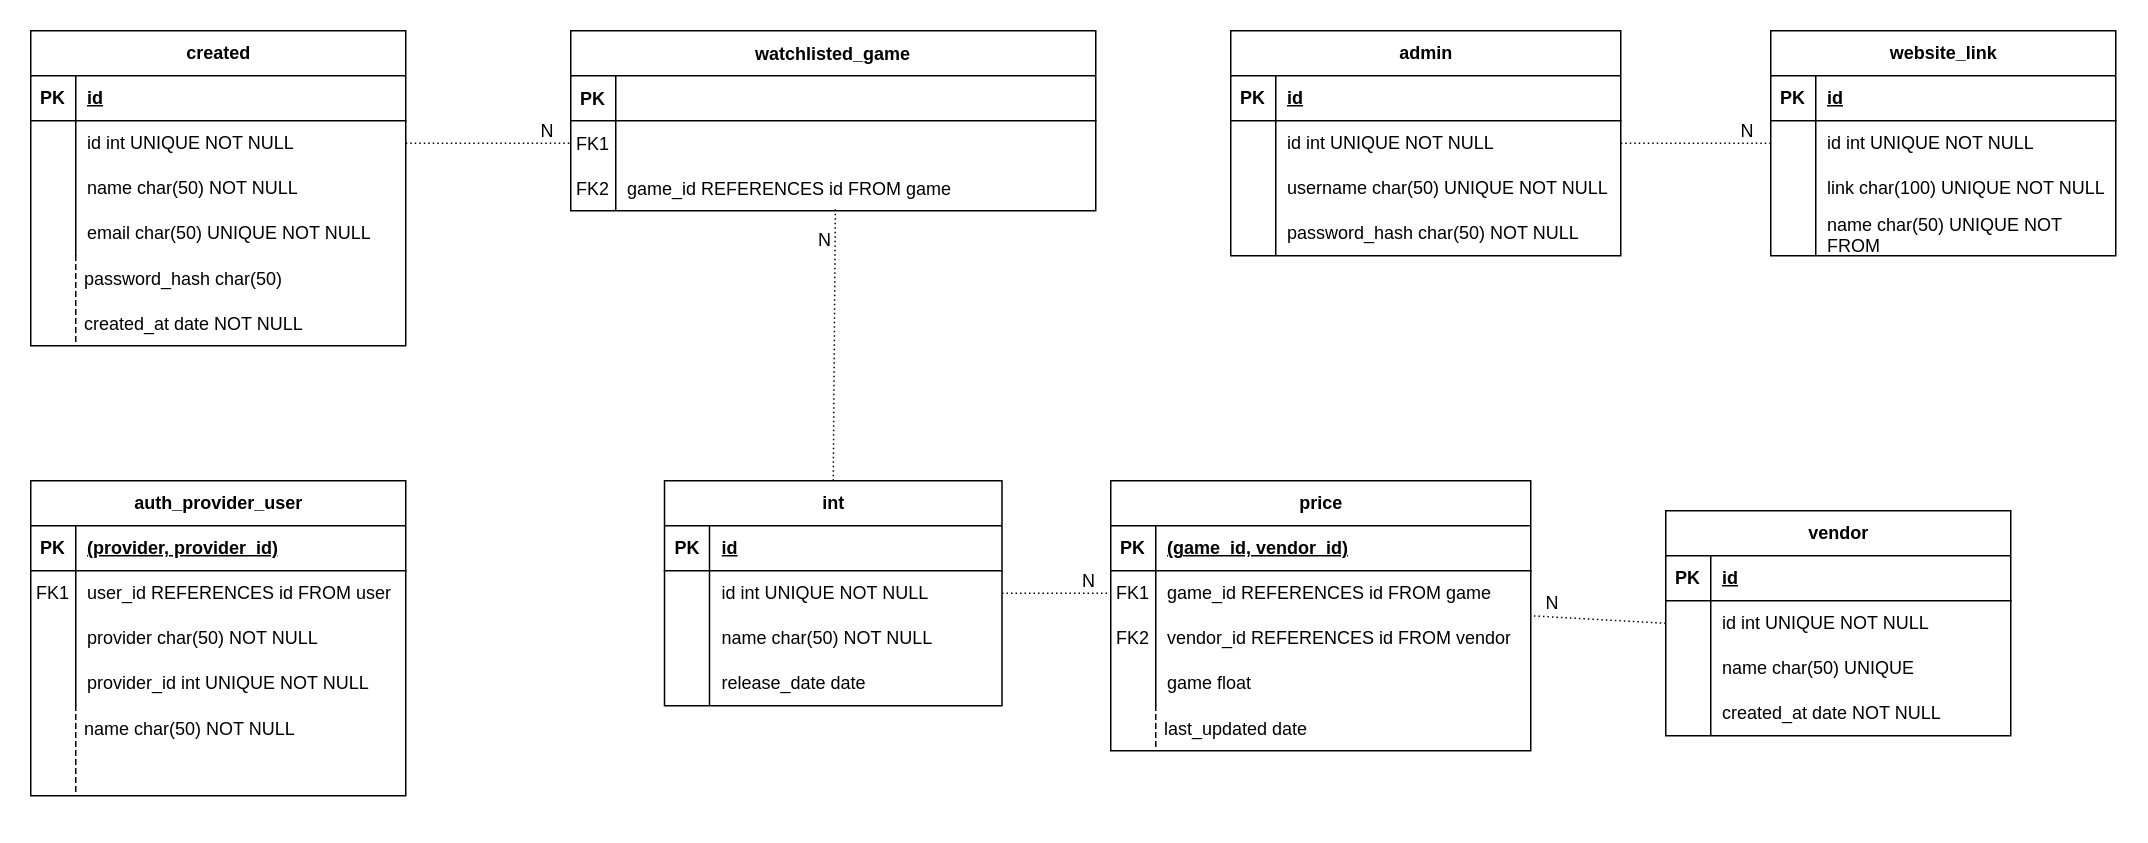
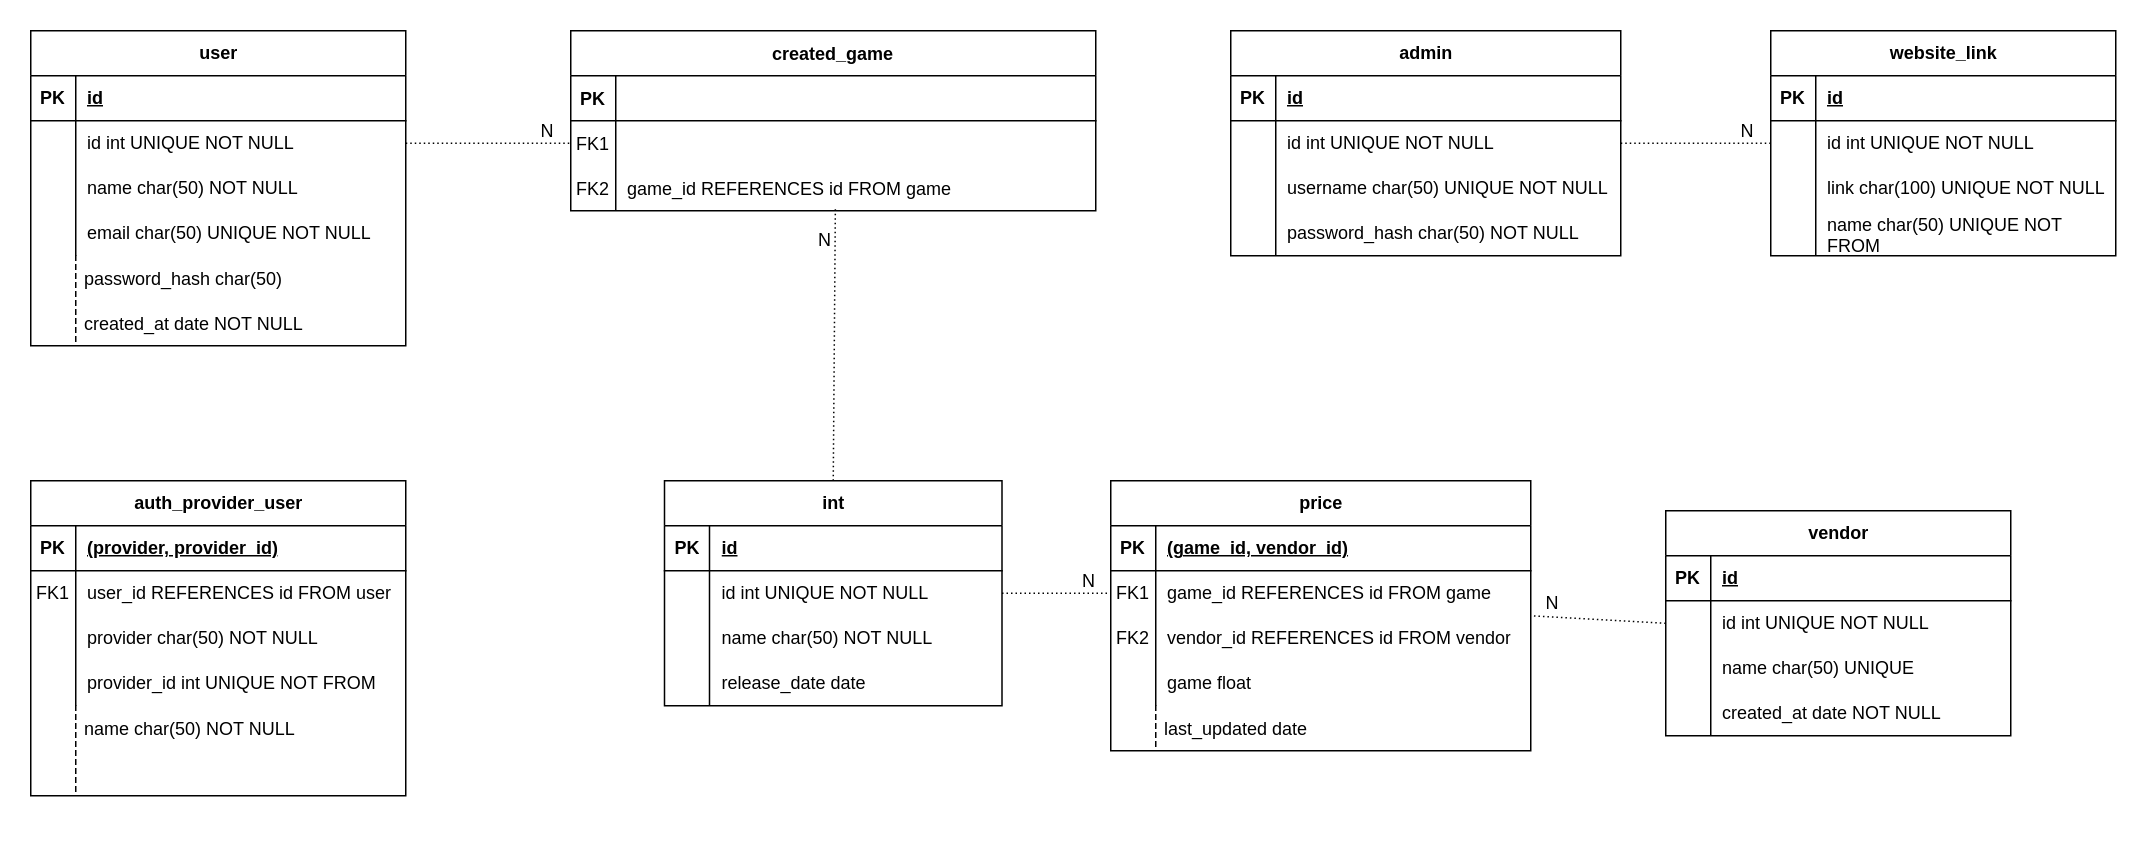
node "created": label "created" -> "user"
node "watchlisted_game": label "watchlisted_game" -> "created_game"
node "provider_id int UNIQUE NOT NULL": label "provider_id int UNIQUE NOT NULL" -> "provider_id int UNIQUE NOT FROM"
